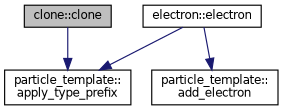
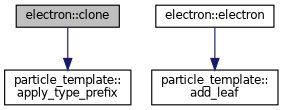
node "clone::clone": label "clone::clone" -> "electron::clone"
edge "electron::electron" -> "particle_template:: apply_type_prefix": removed
node "particle_template:: add_electron": label "particle_template:: add_electron" -> "particle_template:: add_leaf"
